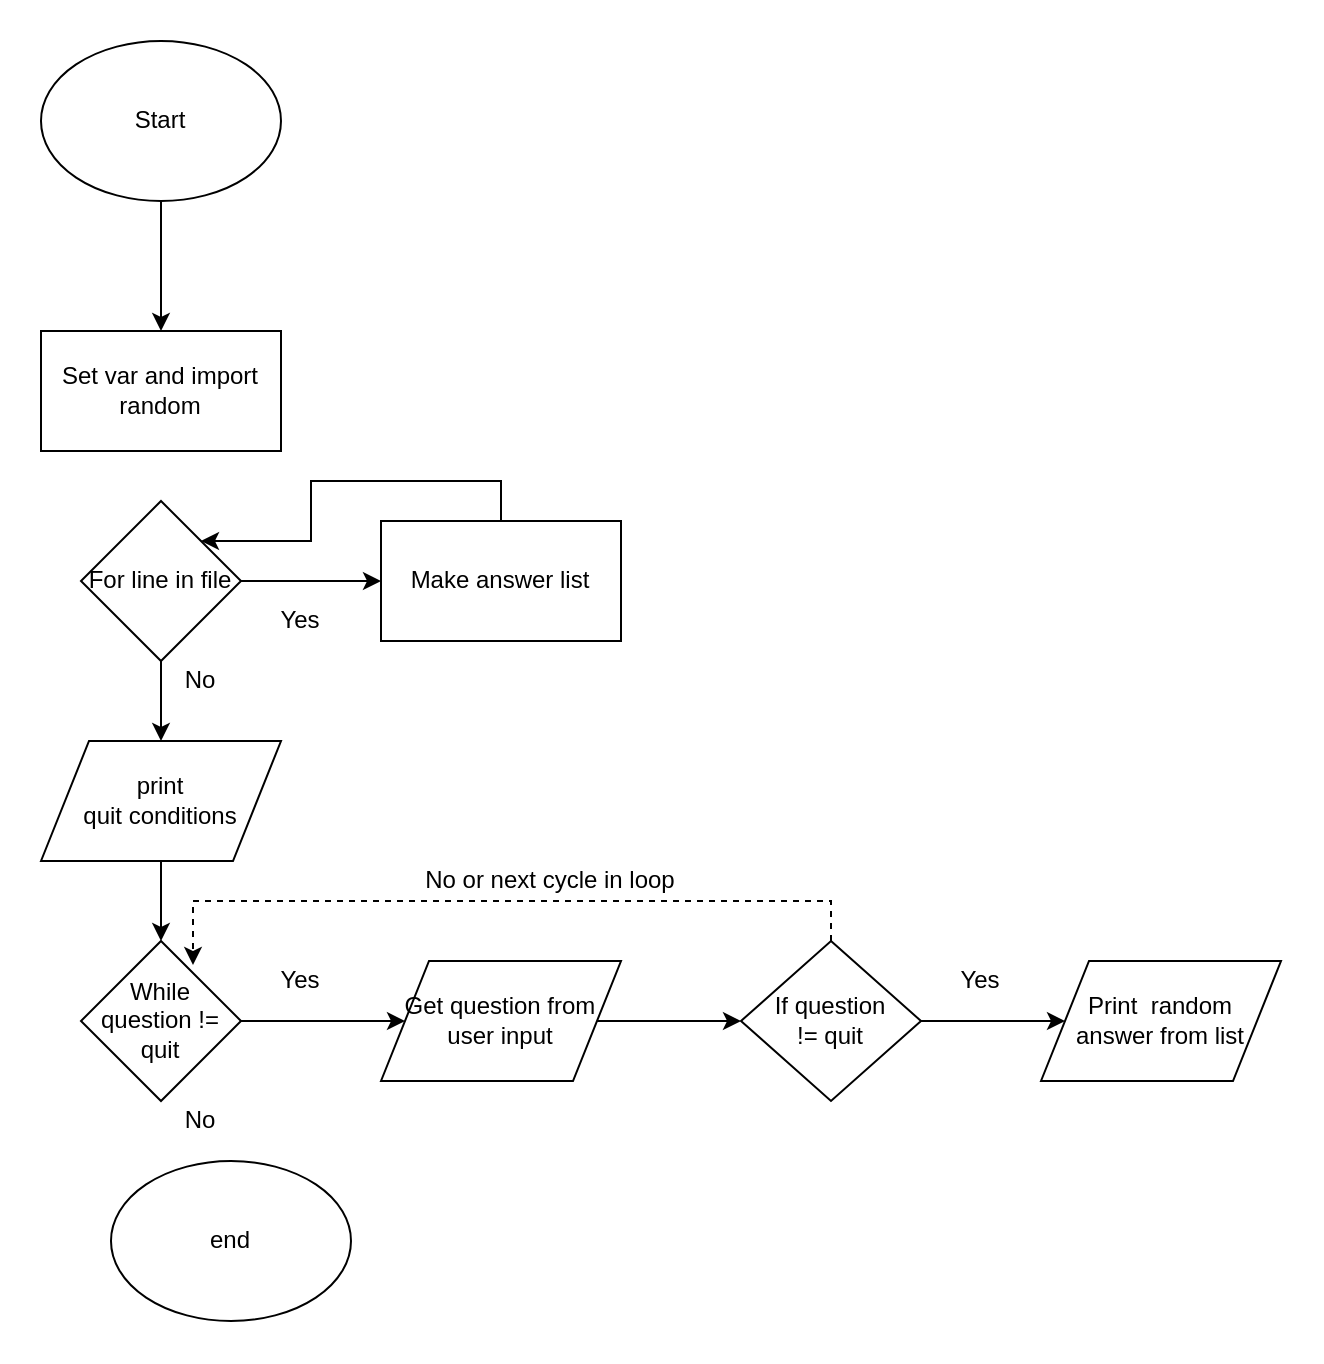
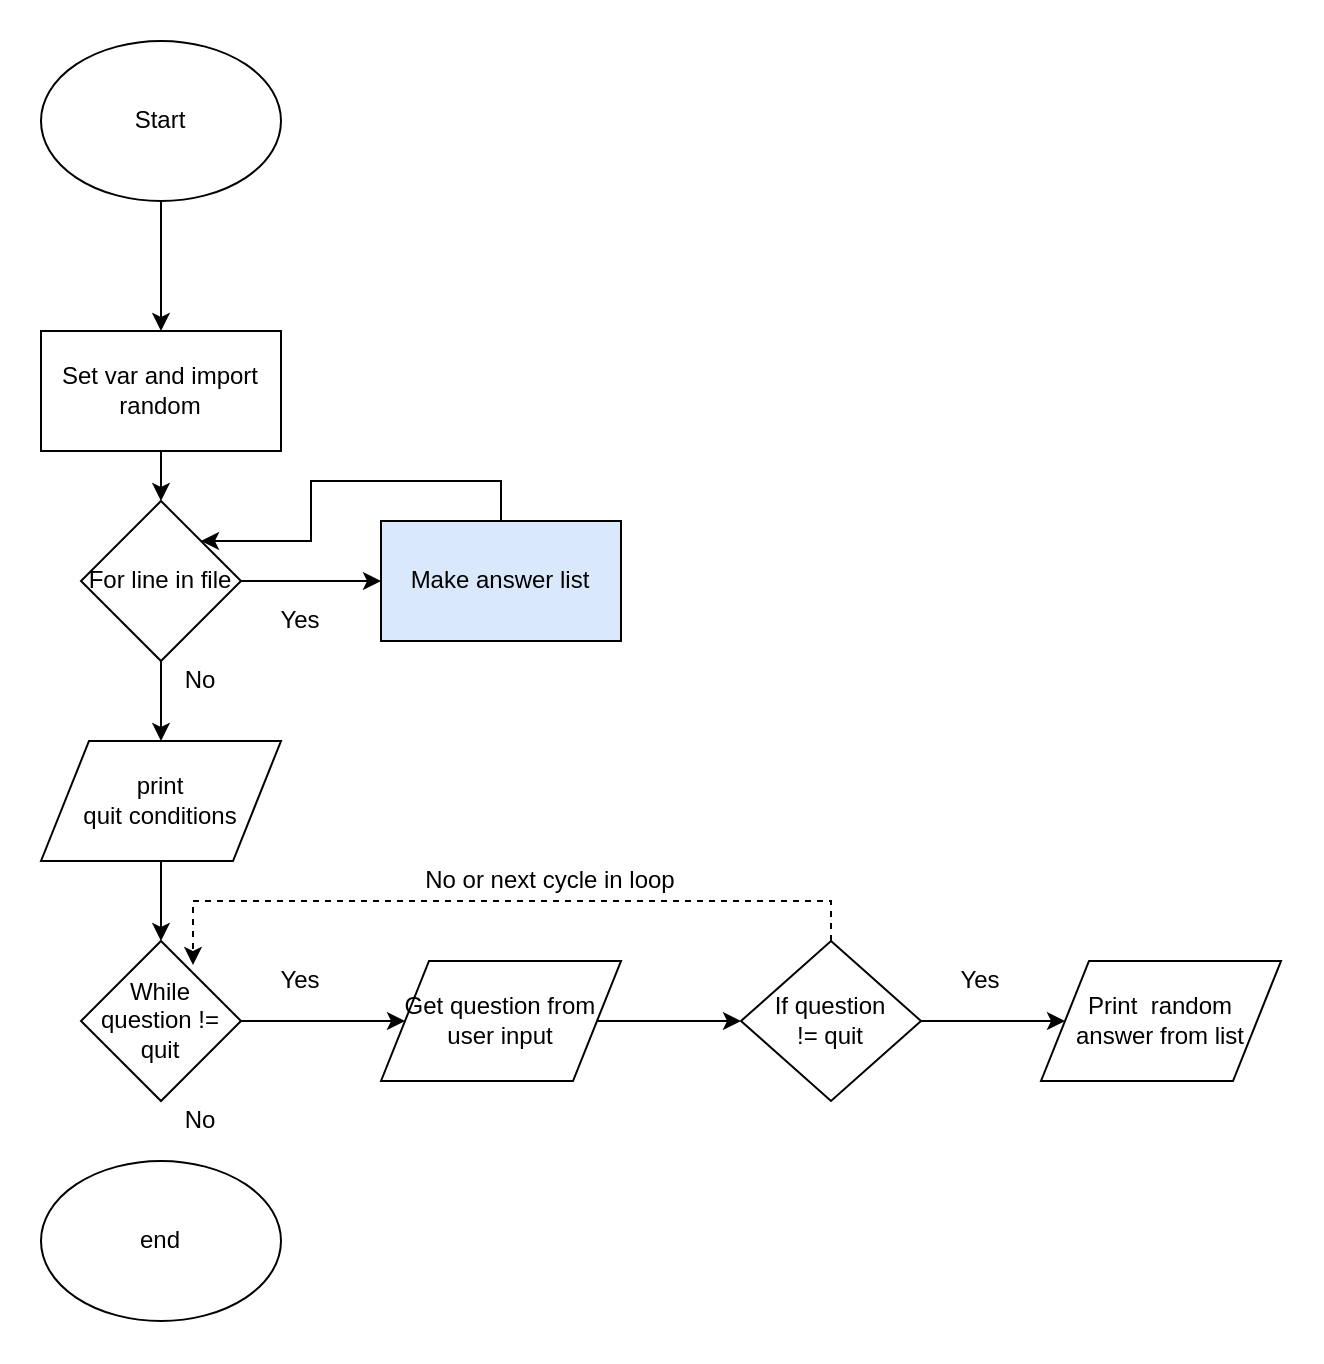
edge "Set var and import random" -> "For line in file": added
node "Make answer list": fillcolor #ffffff -> #dae8fc
node "end": moved (231, 1241) -> (161, 1241)
